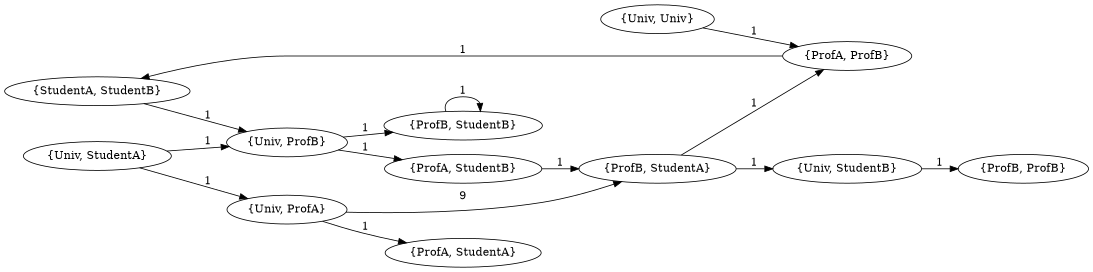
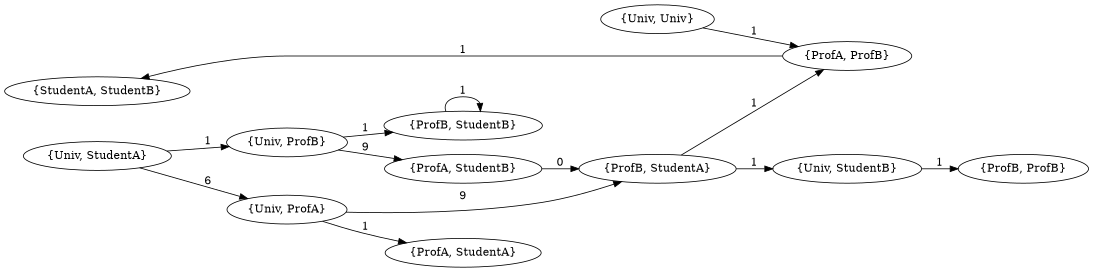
edge "{StudentA, StudentB}" -> "{Univ, ProfB}": removed, label "1"
edge "{Univ, ProfB}" -> "{ProfA, StudentB}": label "1" -> "9"
edge "{ProfA, StudentB}" -> "{ProfB, StudentA}": label "1" -> "0"
edge "{Univ, StudentA}" -> "{Univ, ProfA}": label "1" -> "6"
